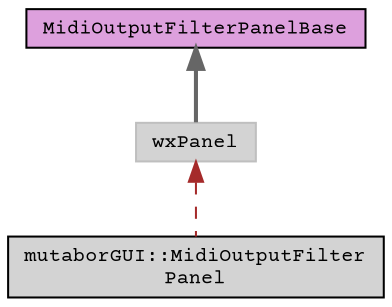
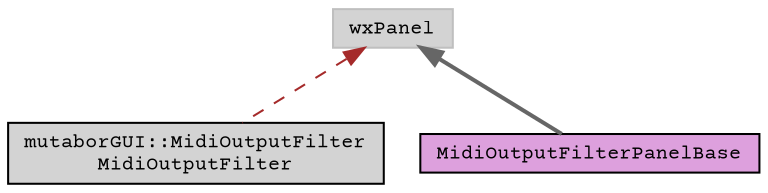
edge "wxPanel" -> "MidiOutputFilterPanelBase": reversed
node "mutaborGUI::MidiOutputFilter Panel": label "mutaborGUI::MidiOutputFilter Panel" -> "mutaborGUI::MidiOutputFilter MidiOutputFilter"
